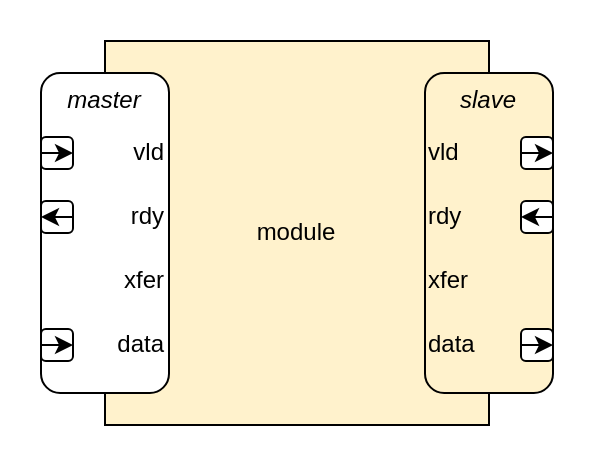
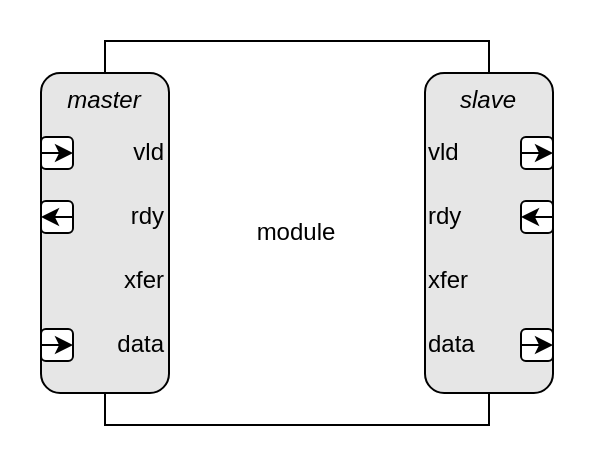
node "master": fillcolor #ffffff -> #e6e6e6
node "module": fillcolor #fff2cc -> #ffffff
node "slave": fillcolor #fff2cc -> #e6e6e6
